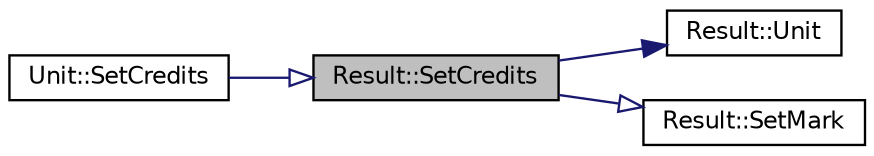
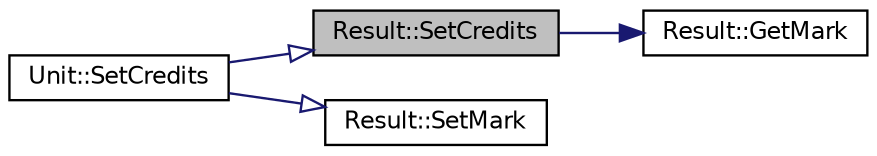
node "Result::Unit": label "Result::Unit" -> "Result::GetMark"
edge "Result::SetCredits" -> "Result::SetMark": now "Unit::SetCredits" -> "Result::SetMark"
